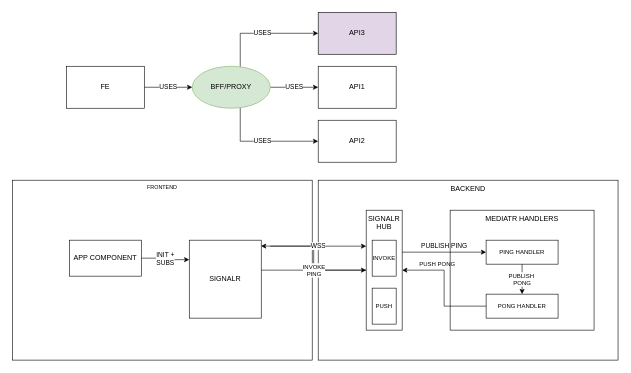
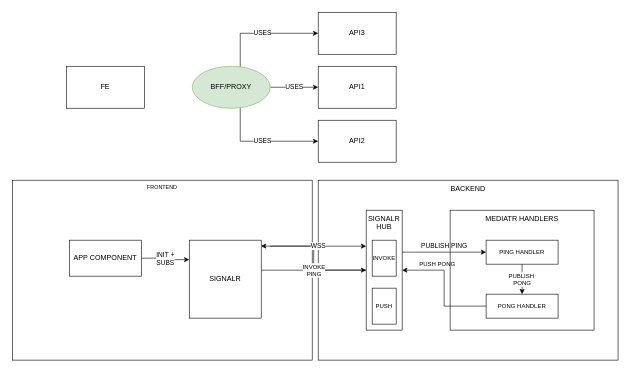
node "API3": fillcolor #e1d5e7 -> #ffffff
edge "FE" -> "BFF/PROXY": removed, label "USES"
